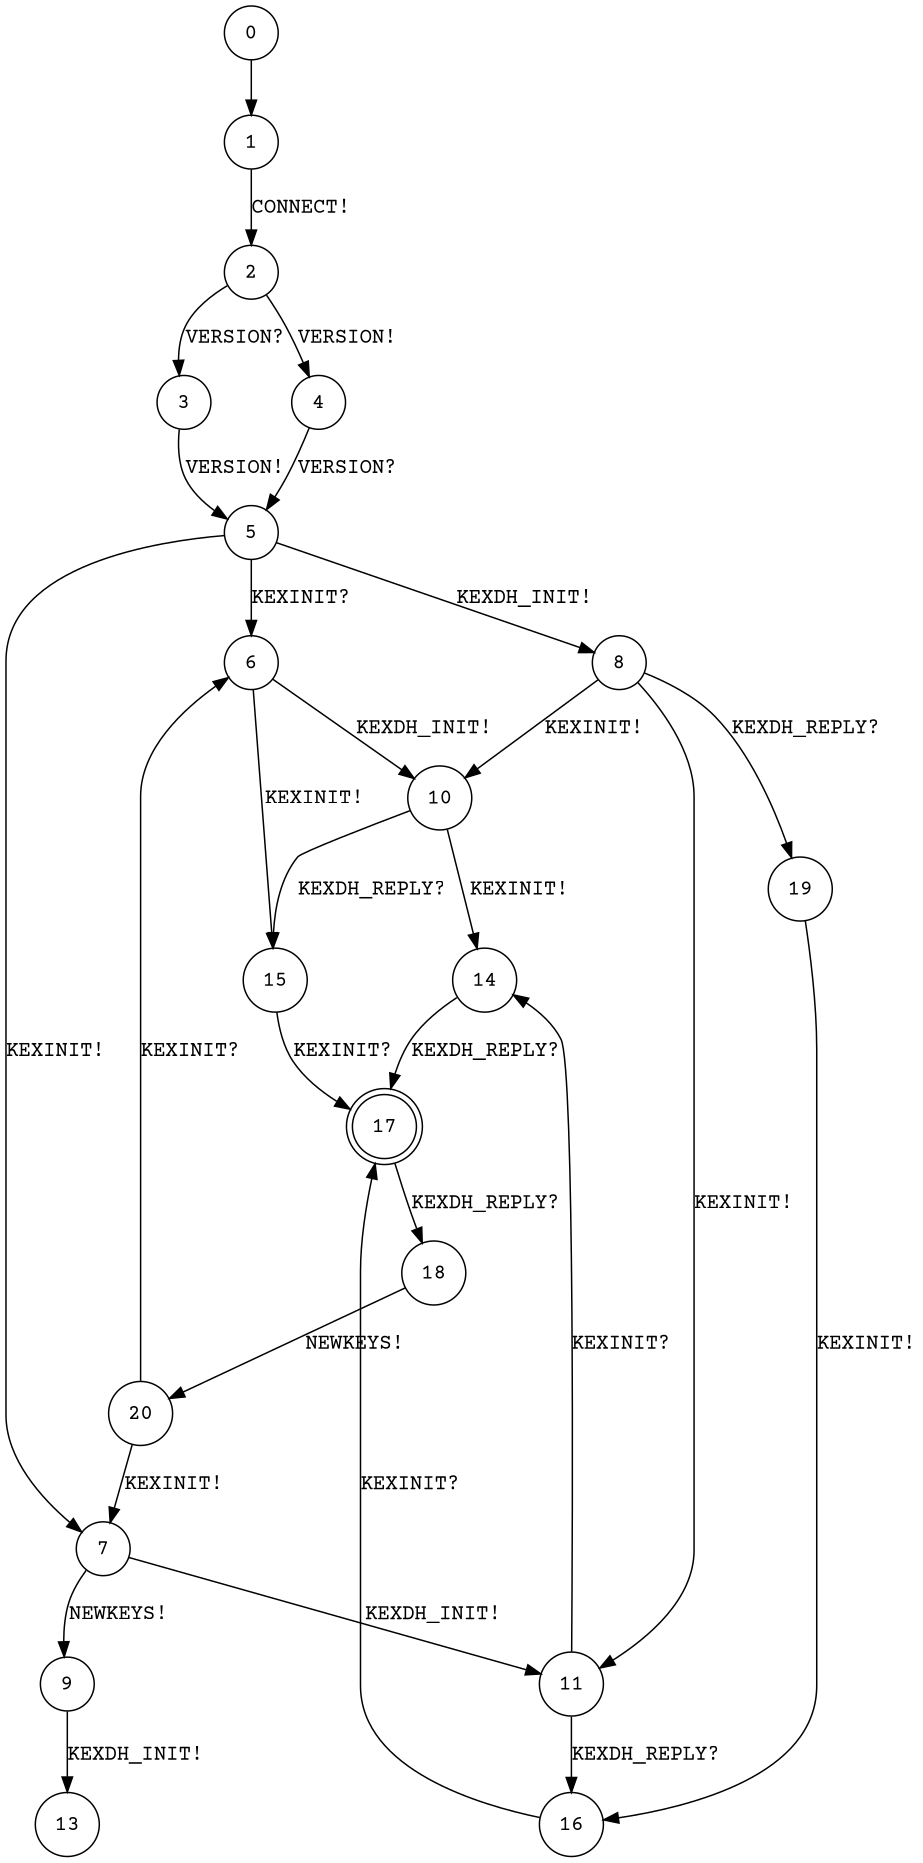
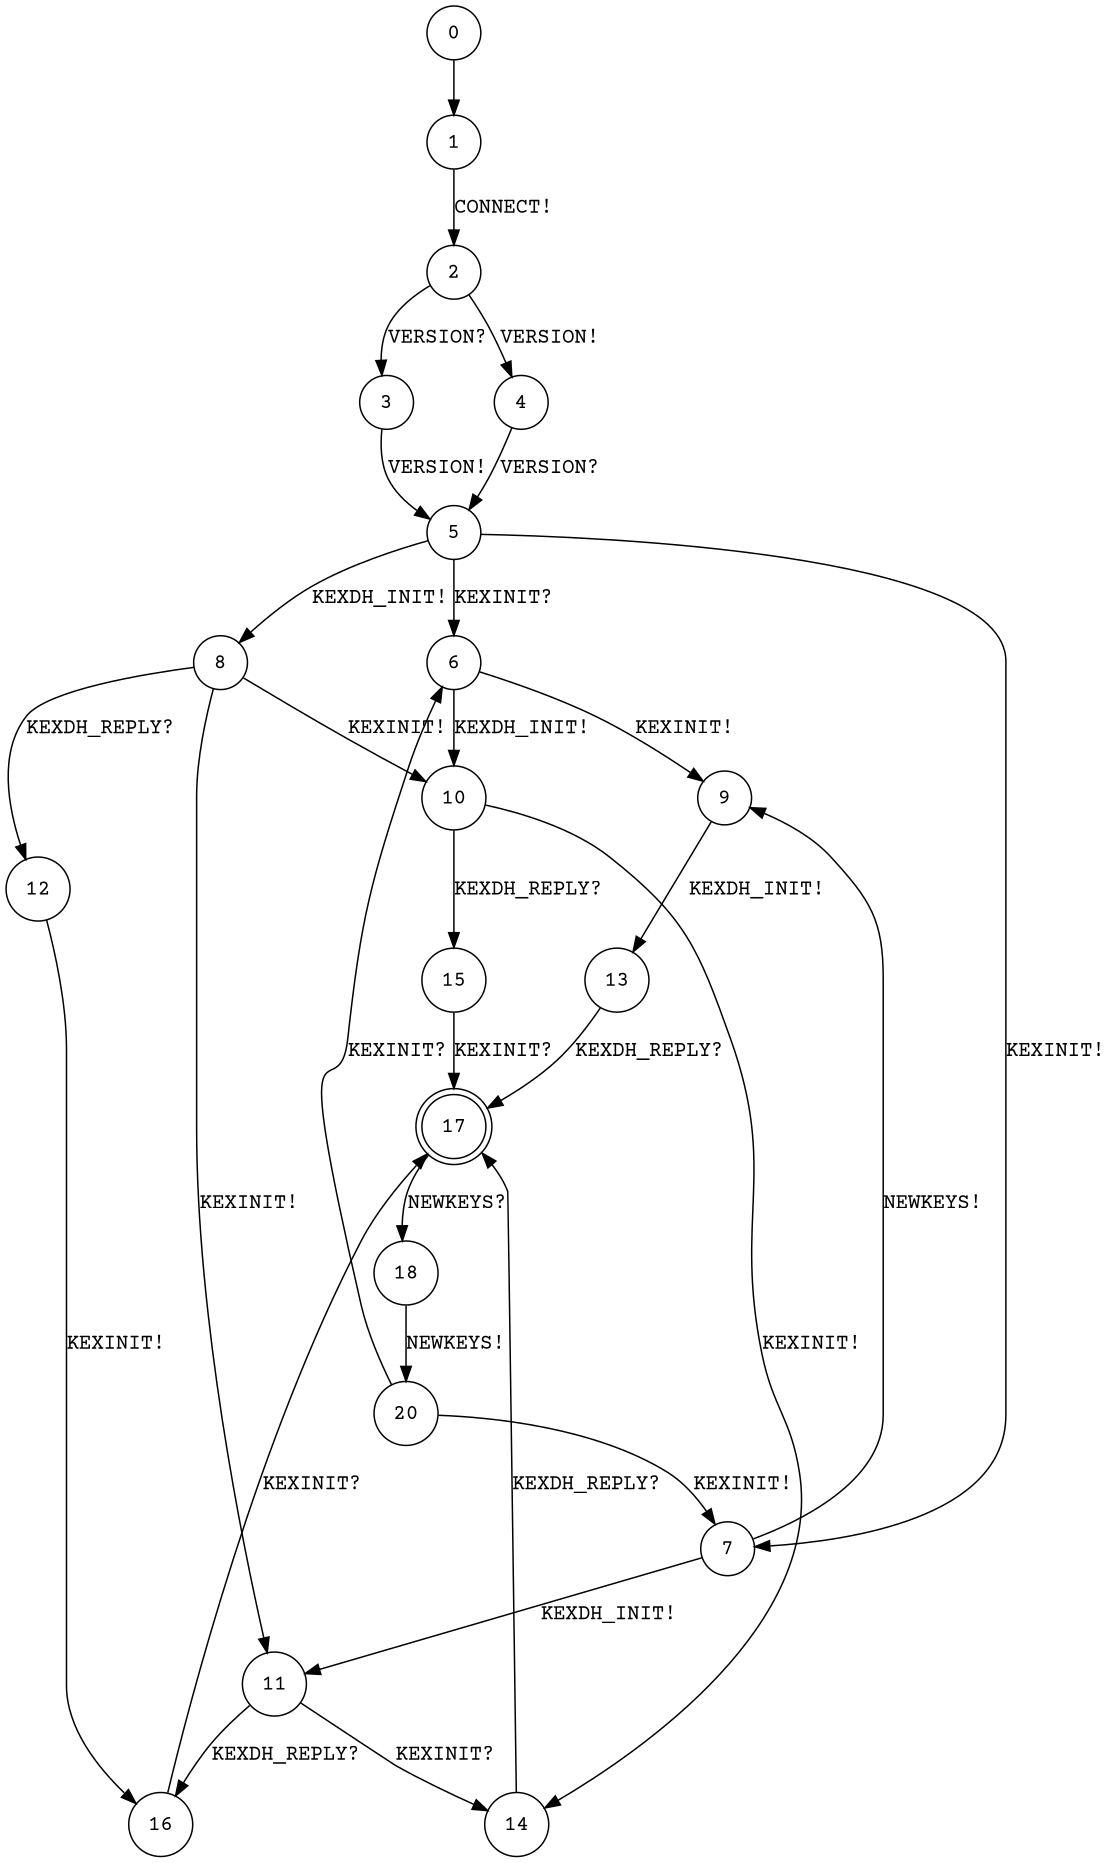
edge "6" -> "15": now "6" -> "9"
node "19": label "19" -> "12"
edge "13" -> "17": added, label "KEXDH_REPLY?"
edge "17" -> "18": label "KEXDH_REPLY?" -> "NEWKEYS?"
